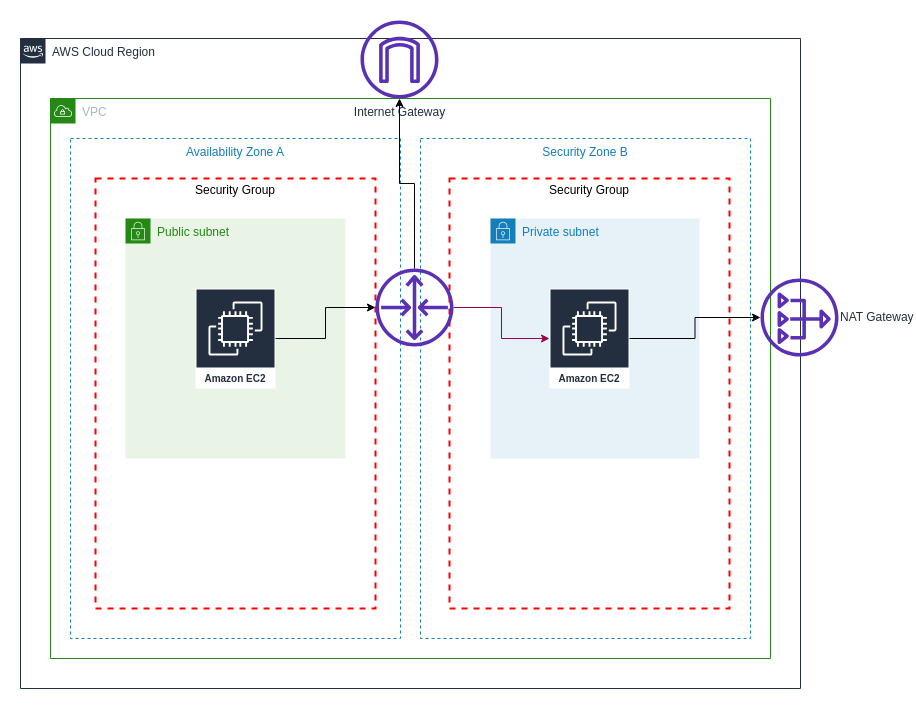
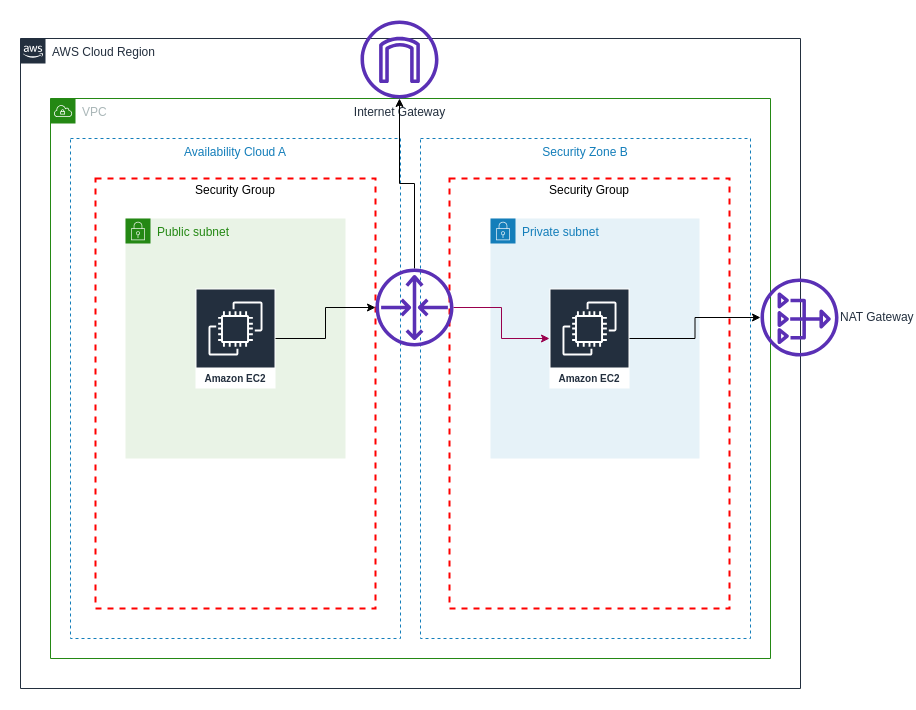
node "Availability Zone A": label "Availability Zone A" -> "Availability Cloud A"
